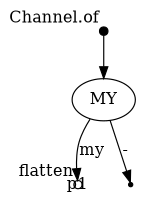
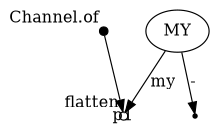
edge "Channel.of" -> "MY": now "Channel.of" -> "p1 flatten"
